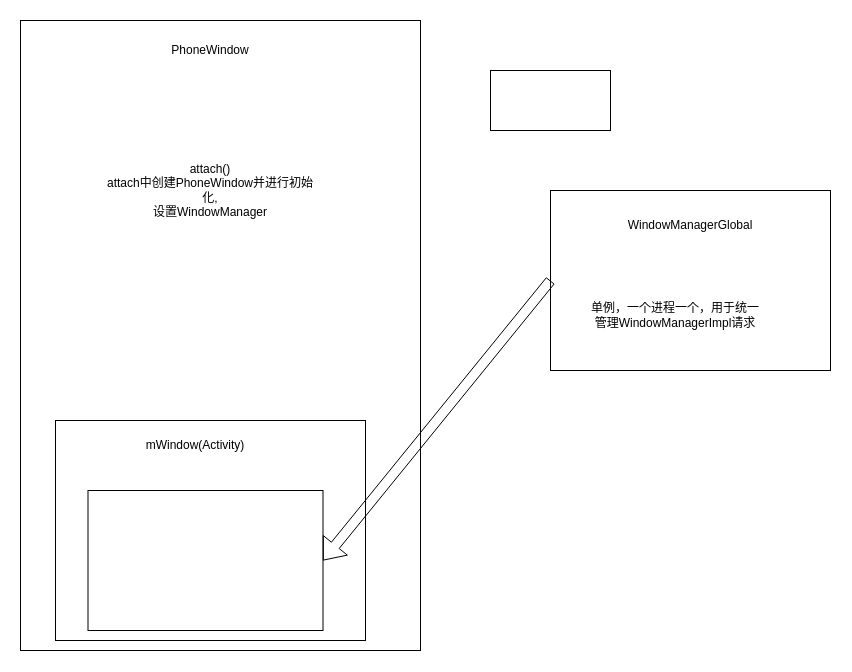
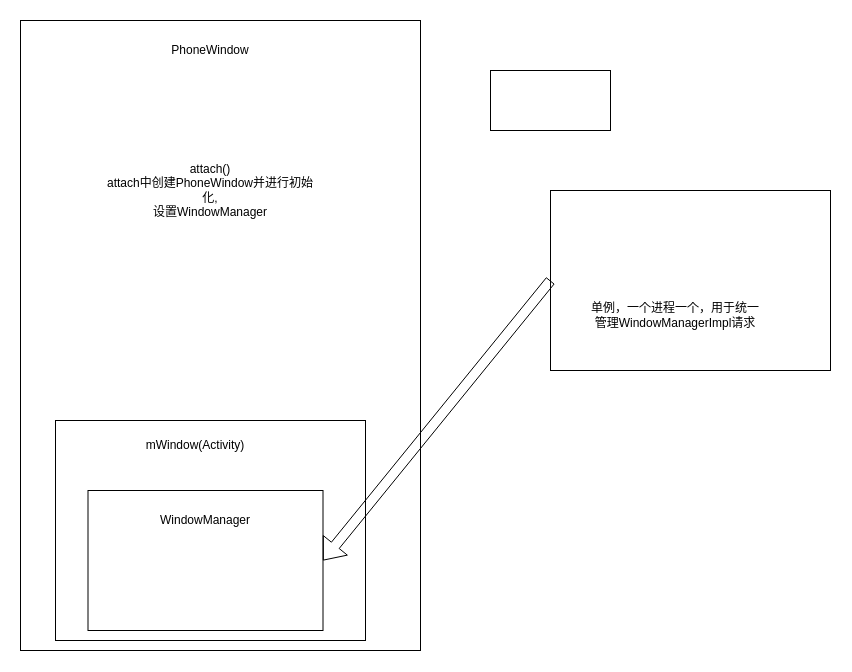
node "WindowManagerGlobal": removed
node "WindowManager": added
